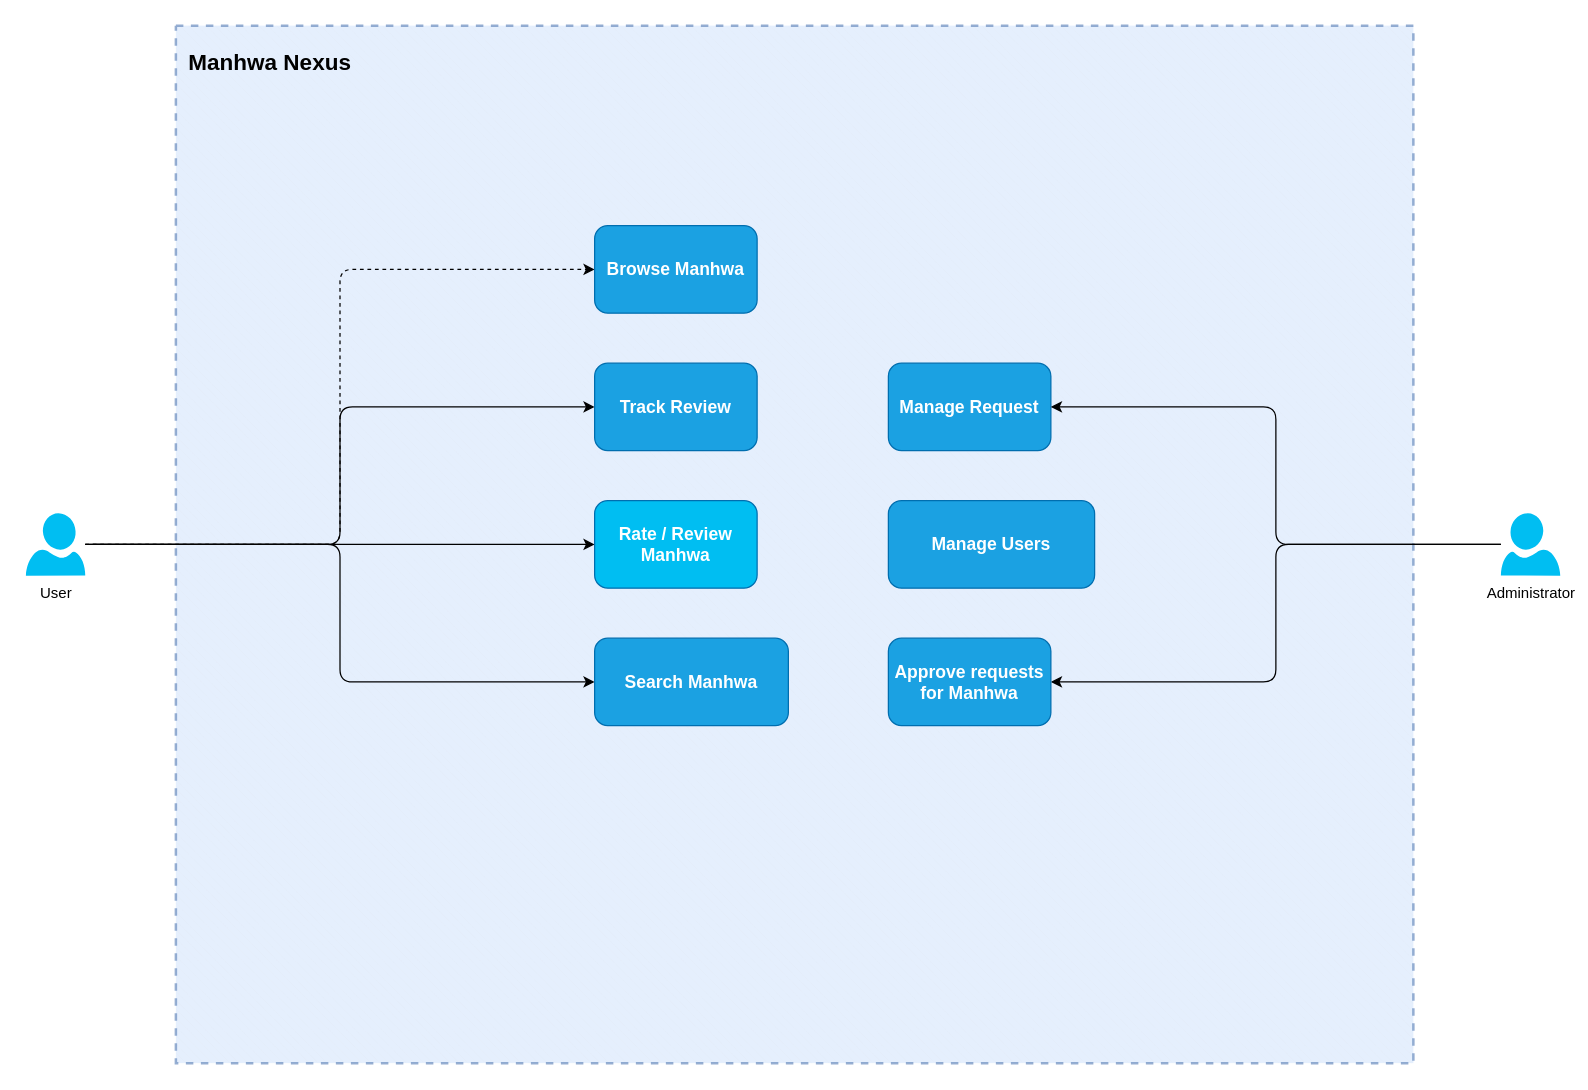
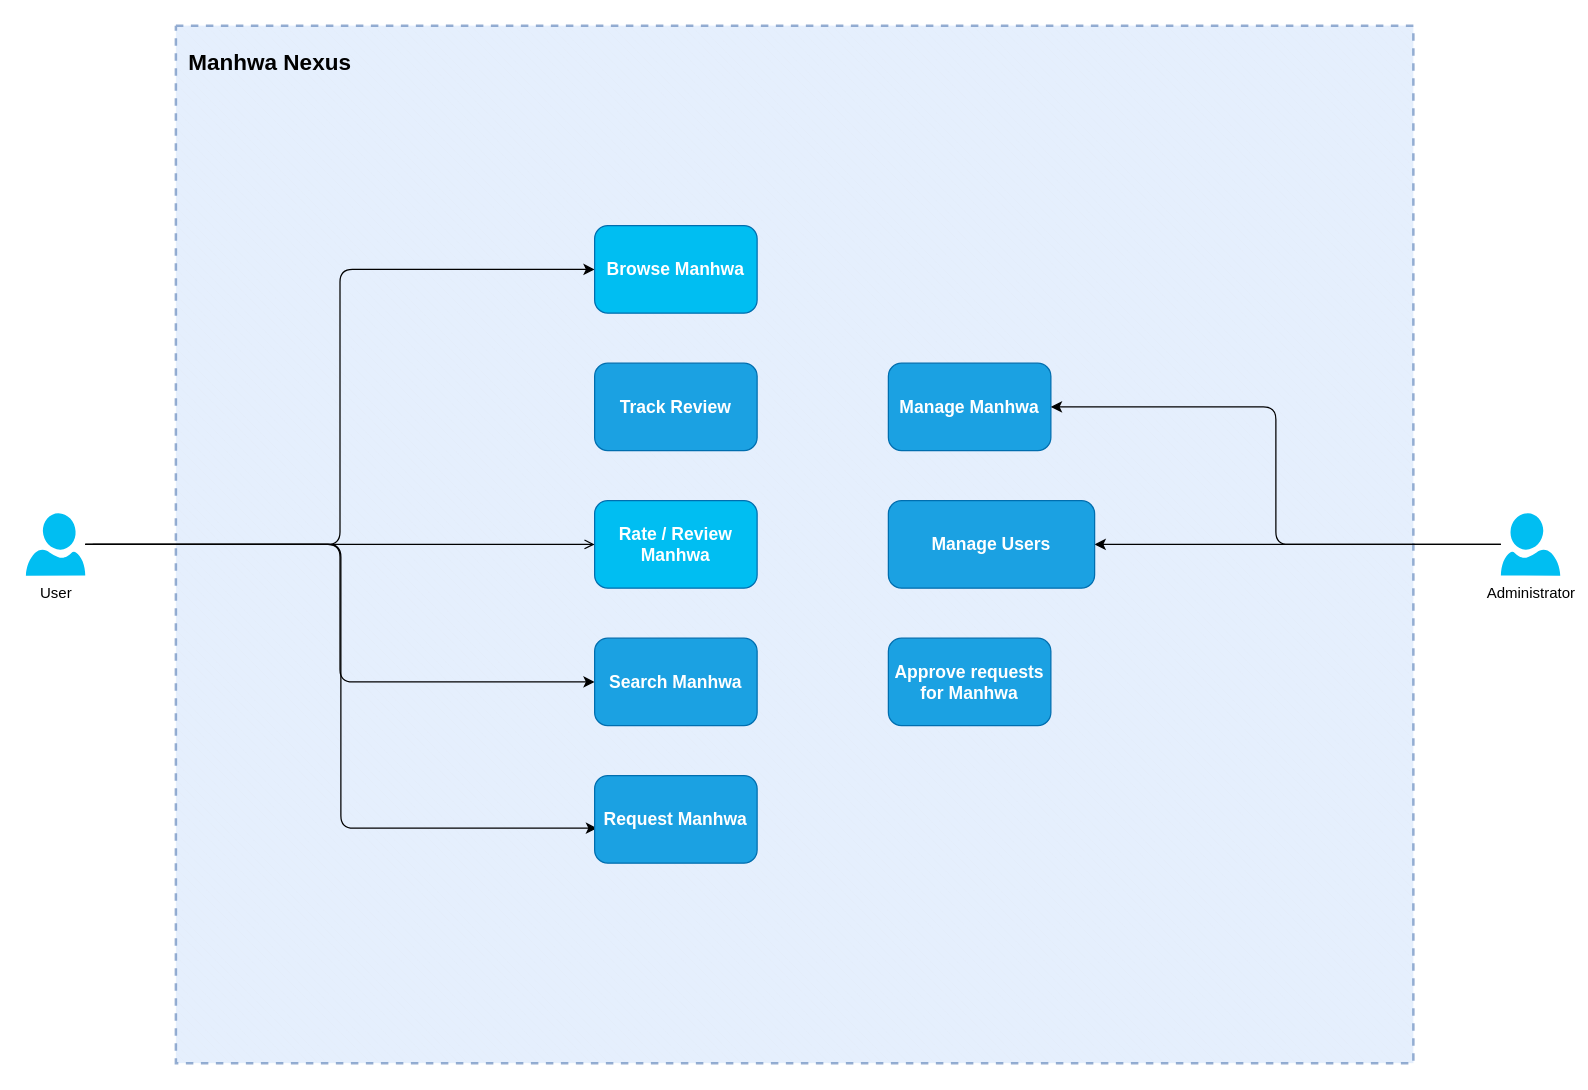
node "Browse Manhwa": fillcolor #1ba1e2 -> #00bef2
edge "User" -> "Browse Manhwa": style dashed -> solid
edge "User" -> "Track Review": removed
node "Manage Request": label "Manage Request" -> "Manage Manhwa"
edge "User" -> "Rate / Review Manhwa": arrowhead classic -> open
edge "Administrator" -> "Manage Users": added
edge "Administrator" -> "Approve requests for Manhwa": removed
node "Search Manhwa": size 194x88 -> 163x88
edge "User" -> "Request Manhwa": added
node "Request Manhwa": added
